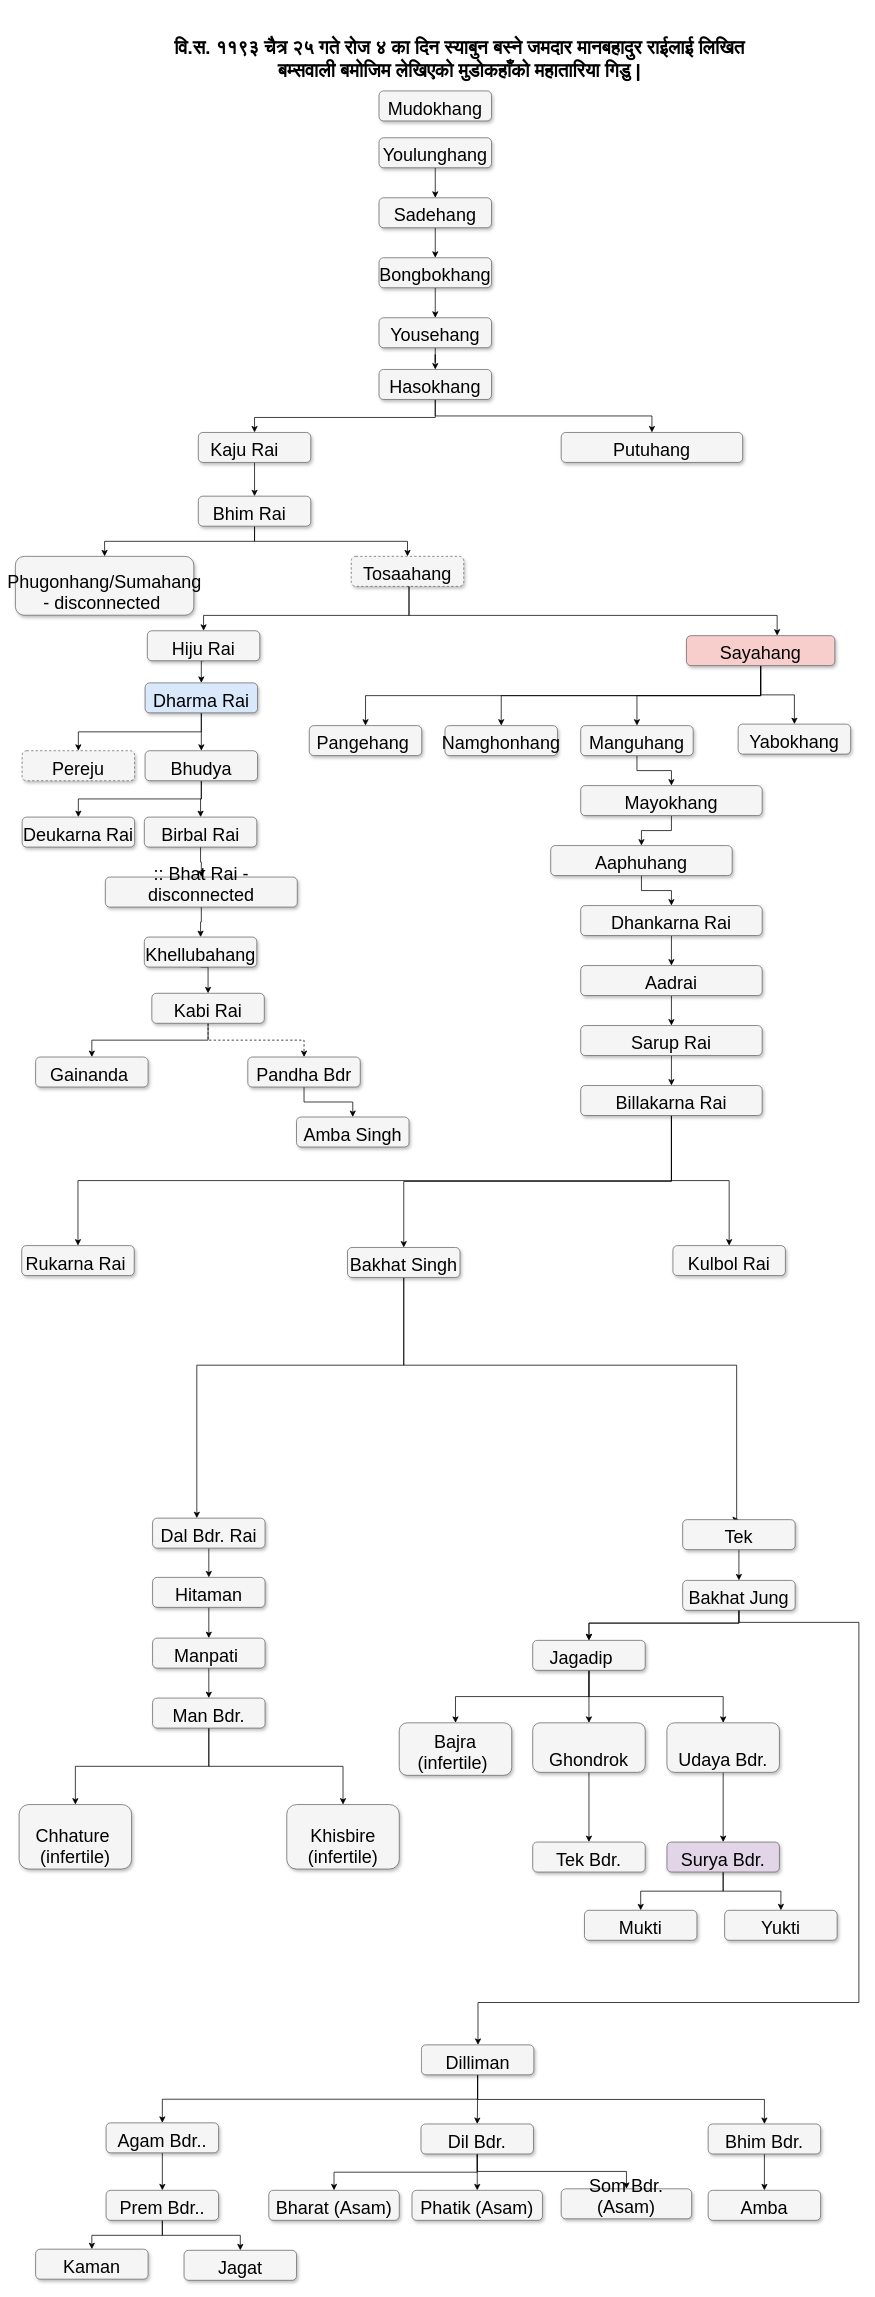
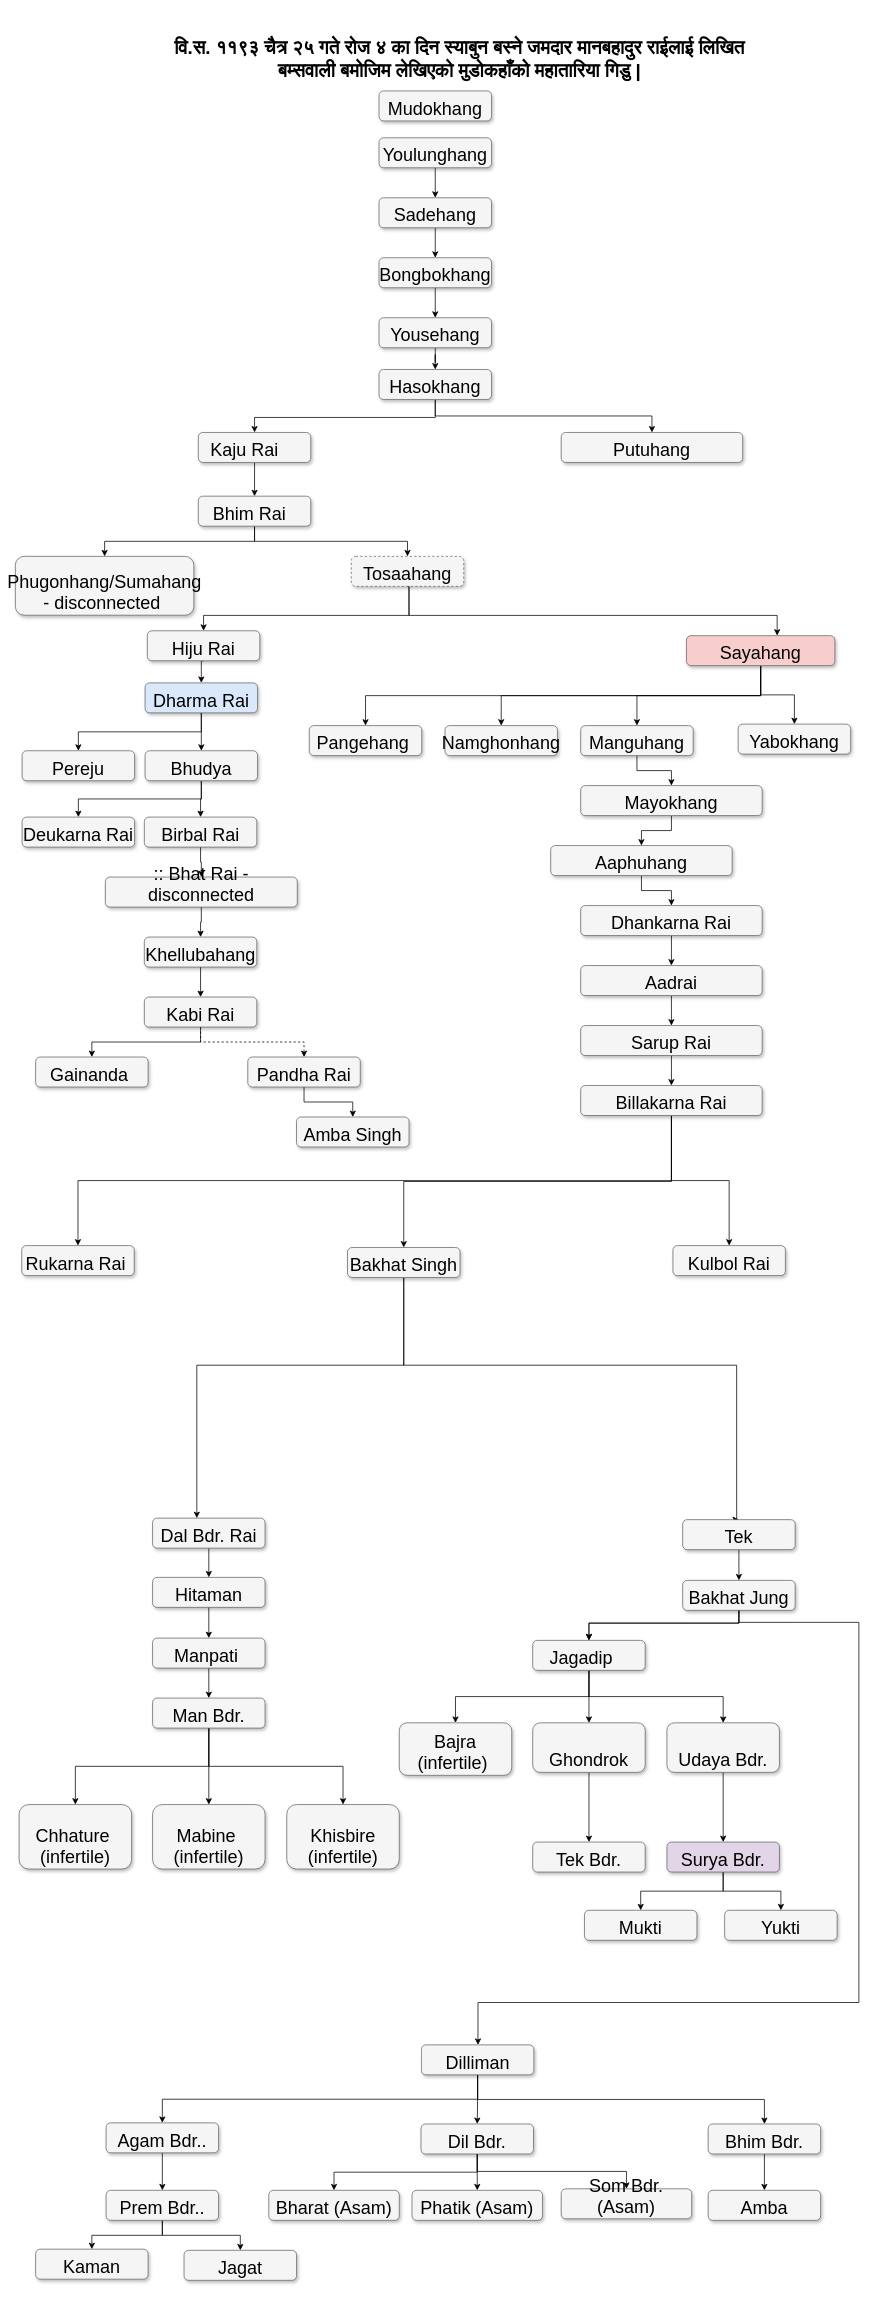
node "Pereju": style dashed -> solid
node "Kabi Rai": moved (208, 1008) -> (201, 1012)
node "Pandha Bdr": label "Pandha Bdr" -> "Pandha Rai"
edge "Man Bdr." -> "Mabine (infertile)": added
node "Mabine (infertile)": added
